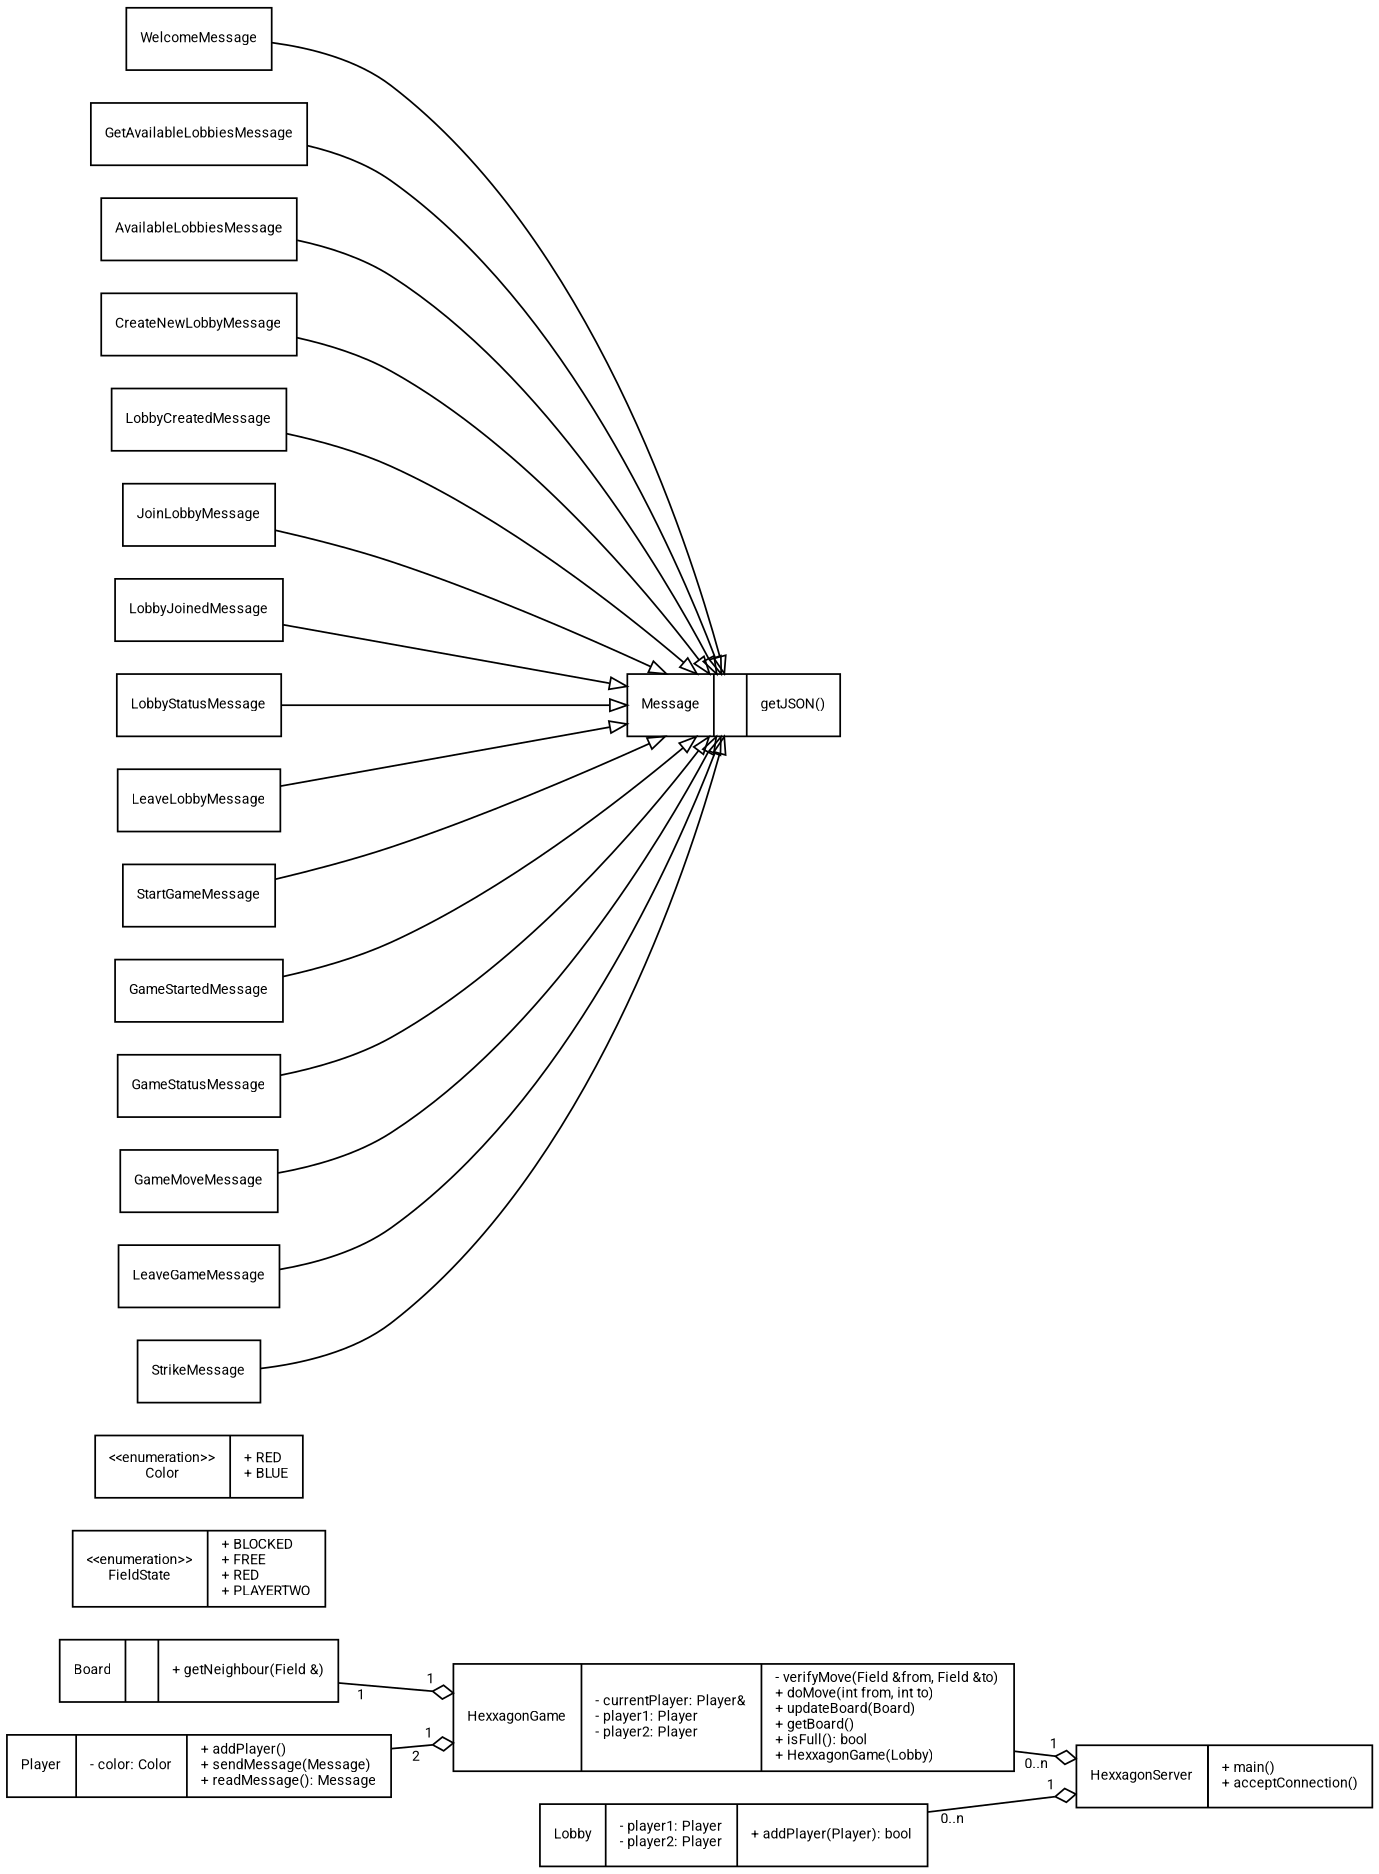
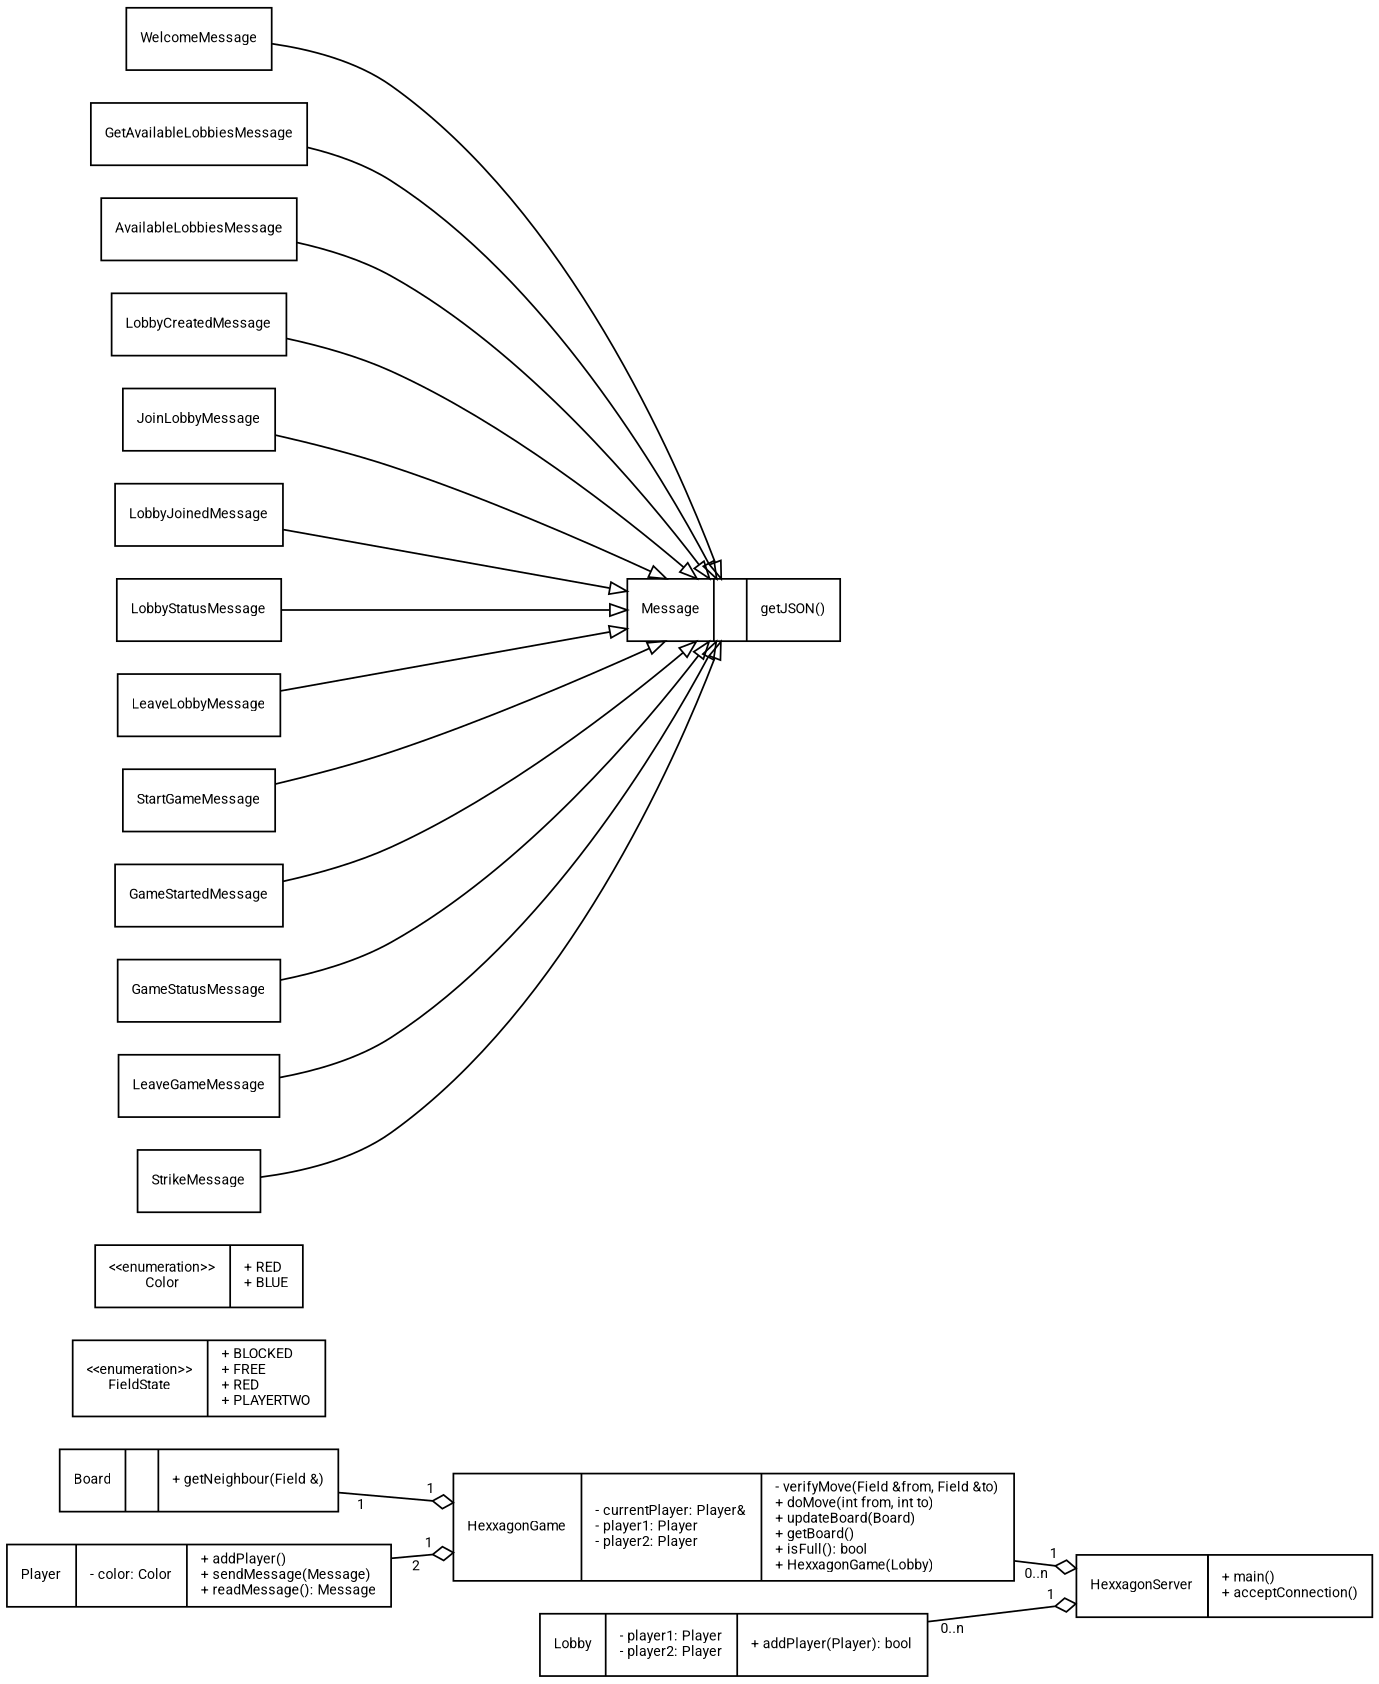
node "CreateNewLobbyMessage": removed
node "GameMoveMessage": removed
